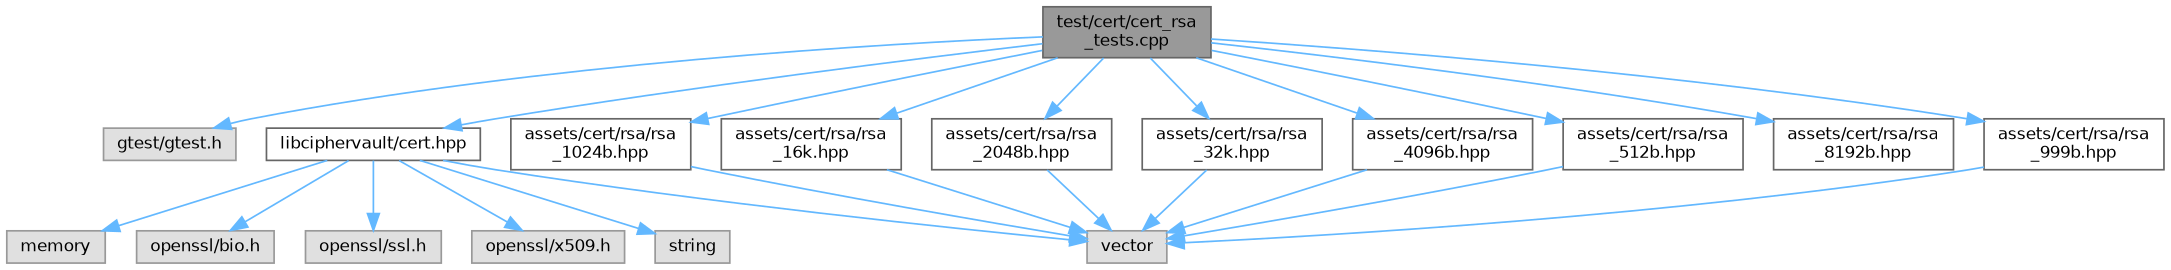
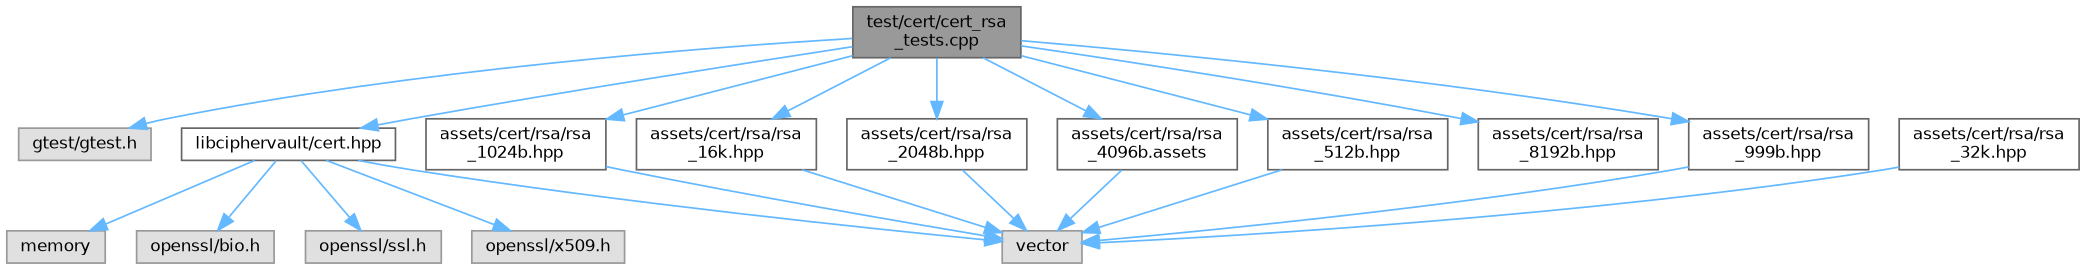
edge "test/cert/cert_rsa _tests.cpp" -> "assets/cert/rsa/rsa _32k.hpp": removed
node "assets/cert/rsa/rsa _4096b.hpp": label "assets/cert/rsa/rsa _4096b.hpp" -> "assets/cert/rsa/rsa _4096b.assets"
node "string": removed
